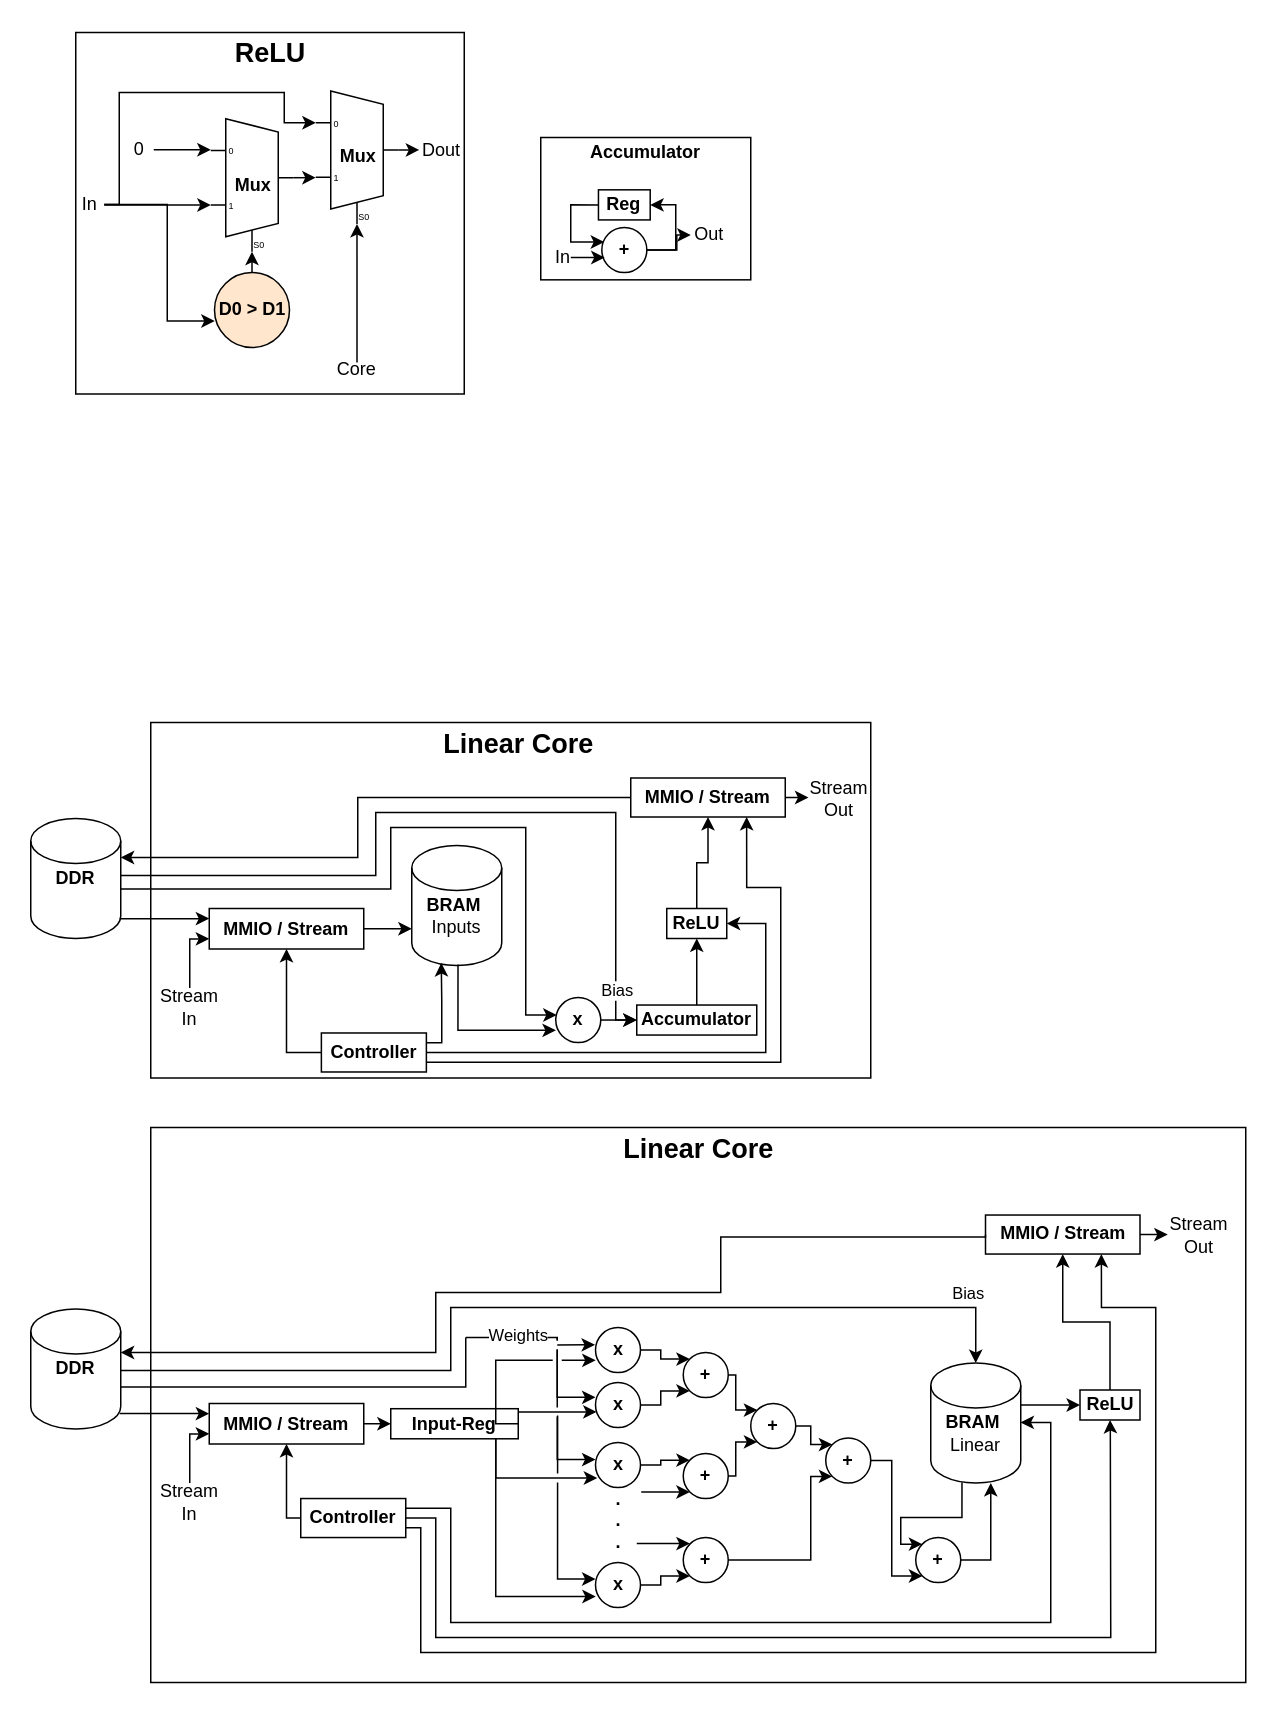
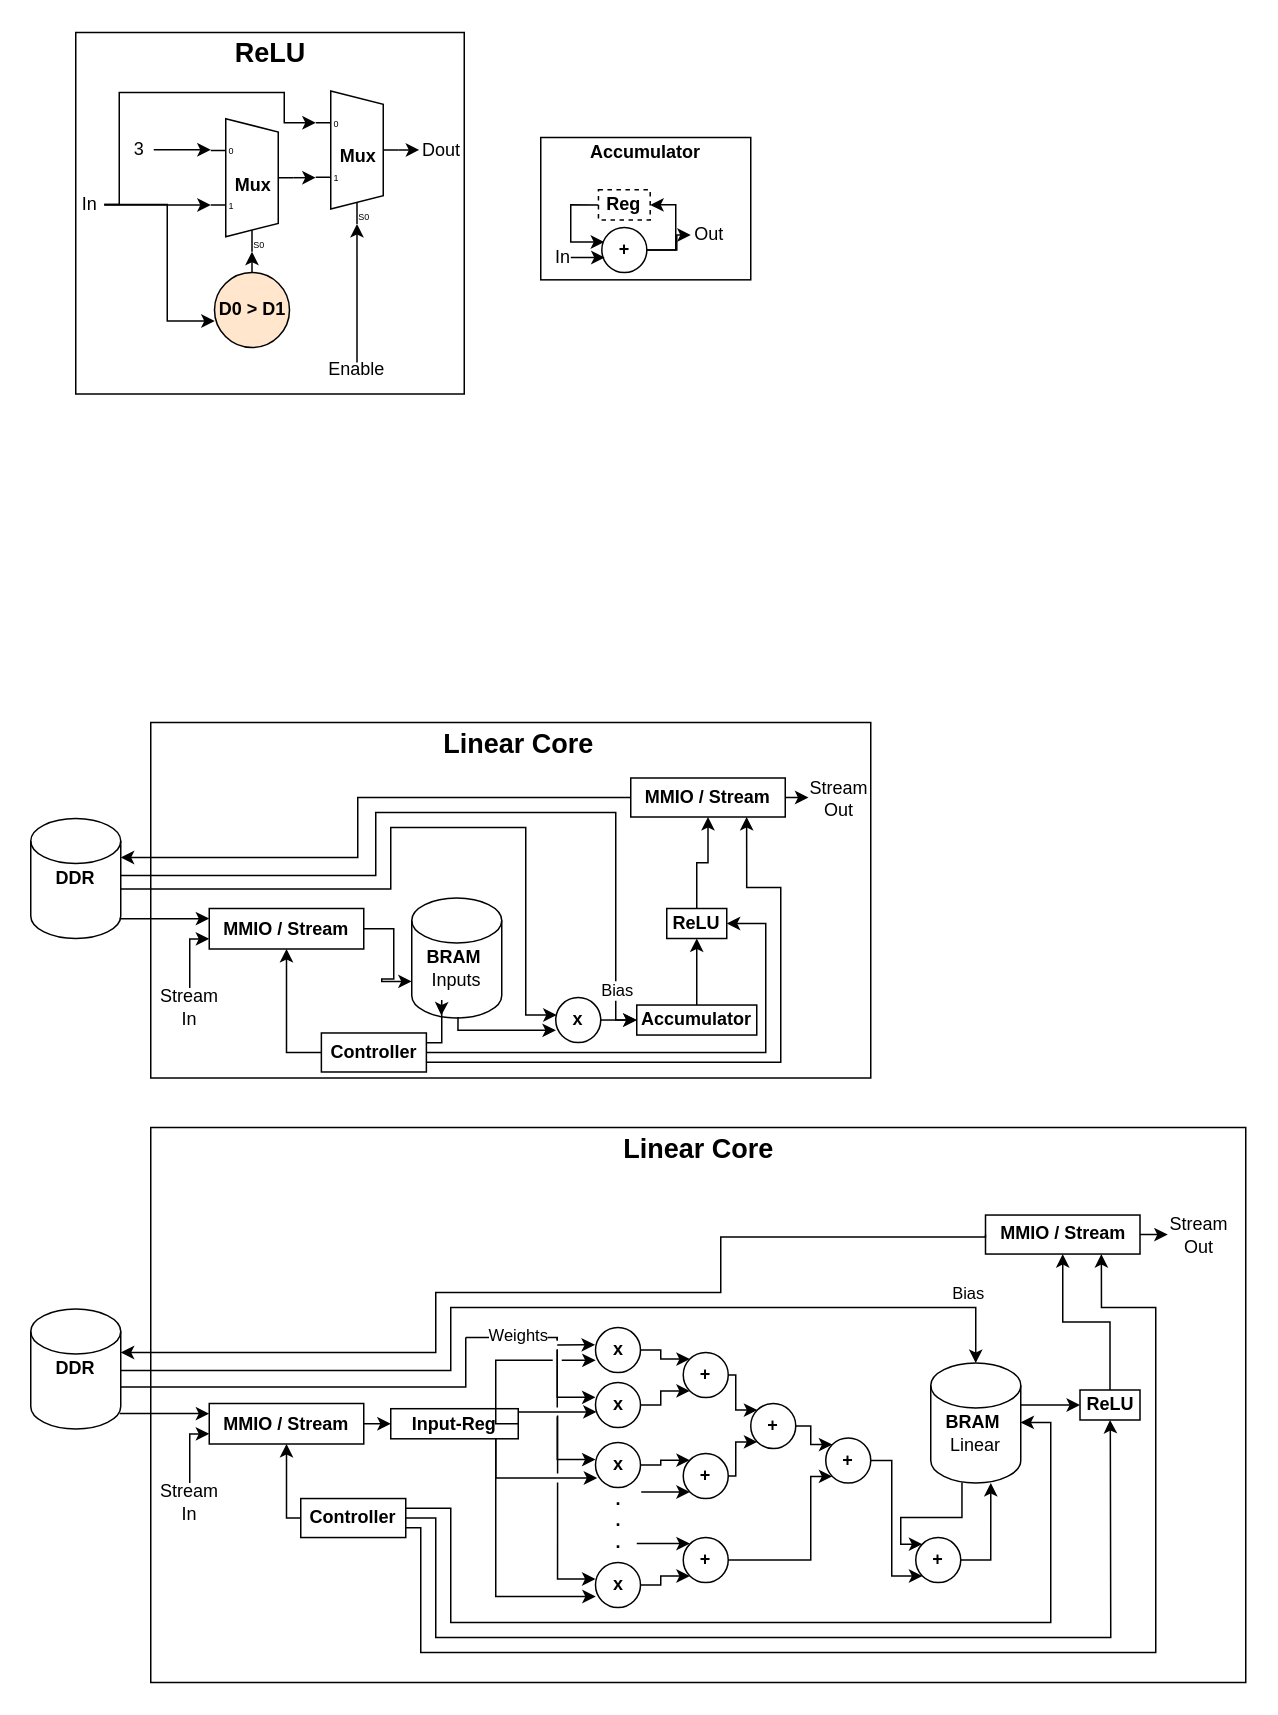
node "0": label "0" -> "3"
node "Reg": style solid -> dashed
node "Core": label "Core" -> "Enable"
node "BRAM Inputs": moved (457, 905) -> (457, 958)
